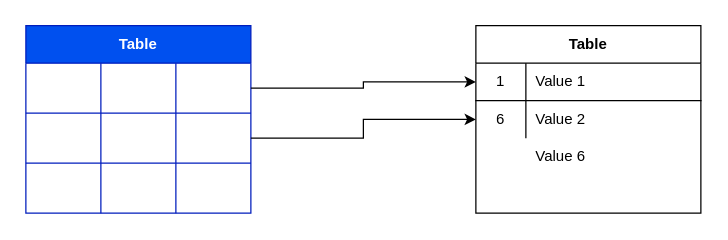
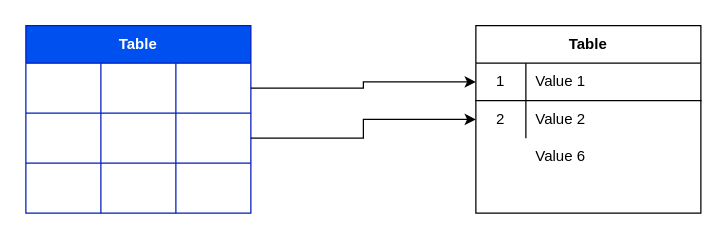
node "6": label "6" -> "2"
